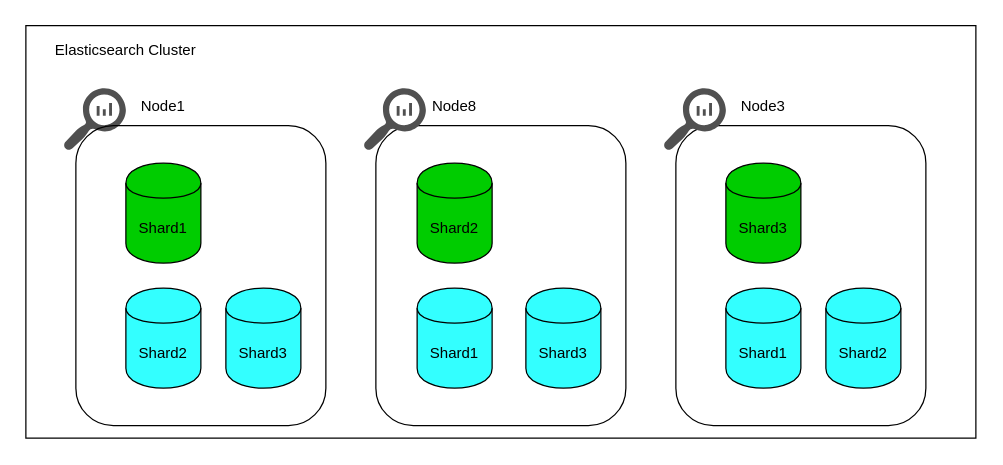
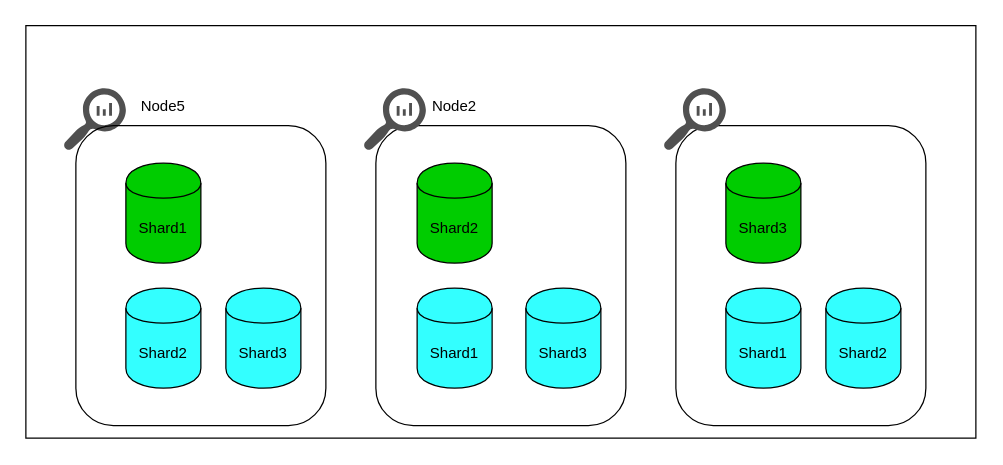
node "Elasticsearch Cluster": removed
node "Node1": label "Node1" -> "Node5"
node "Node8": label "Node8" -> "Node2"
node "Node3": removed
